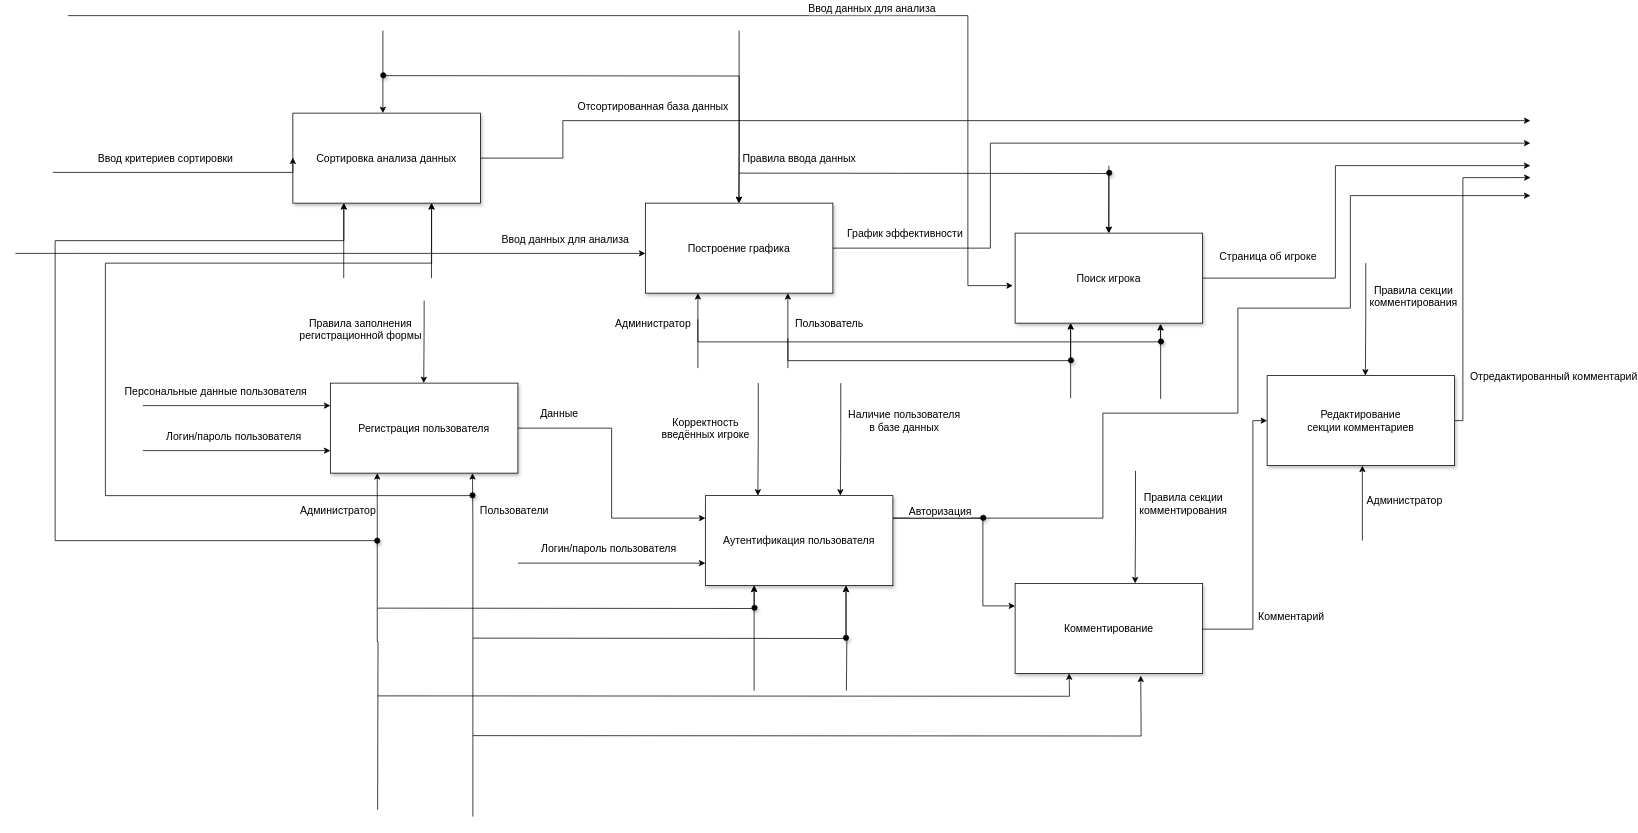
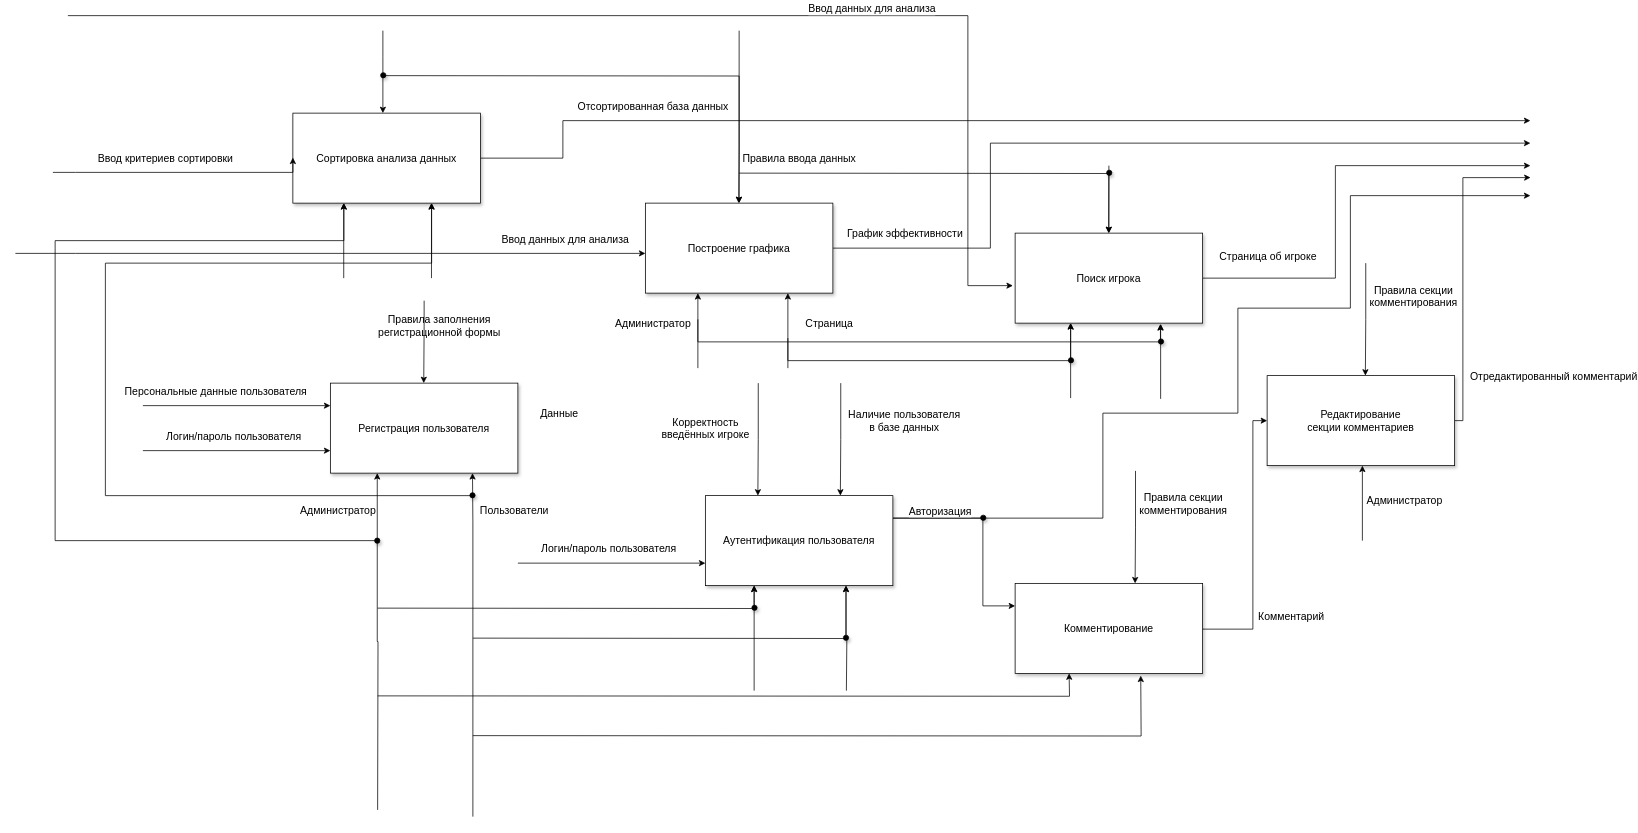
node "Пользователь": label "Пользователь" -> "Страница"
node "Правила заполнения регистрационной формы": moved (360, 329) -> (439, 325)
edge "Регистрация пользователя" -> "Аутентификация пользователя": removed
